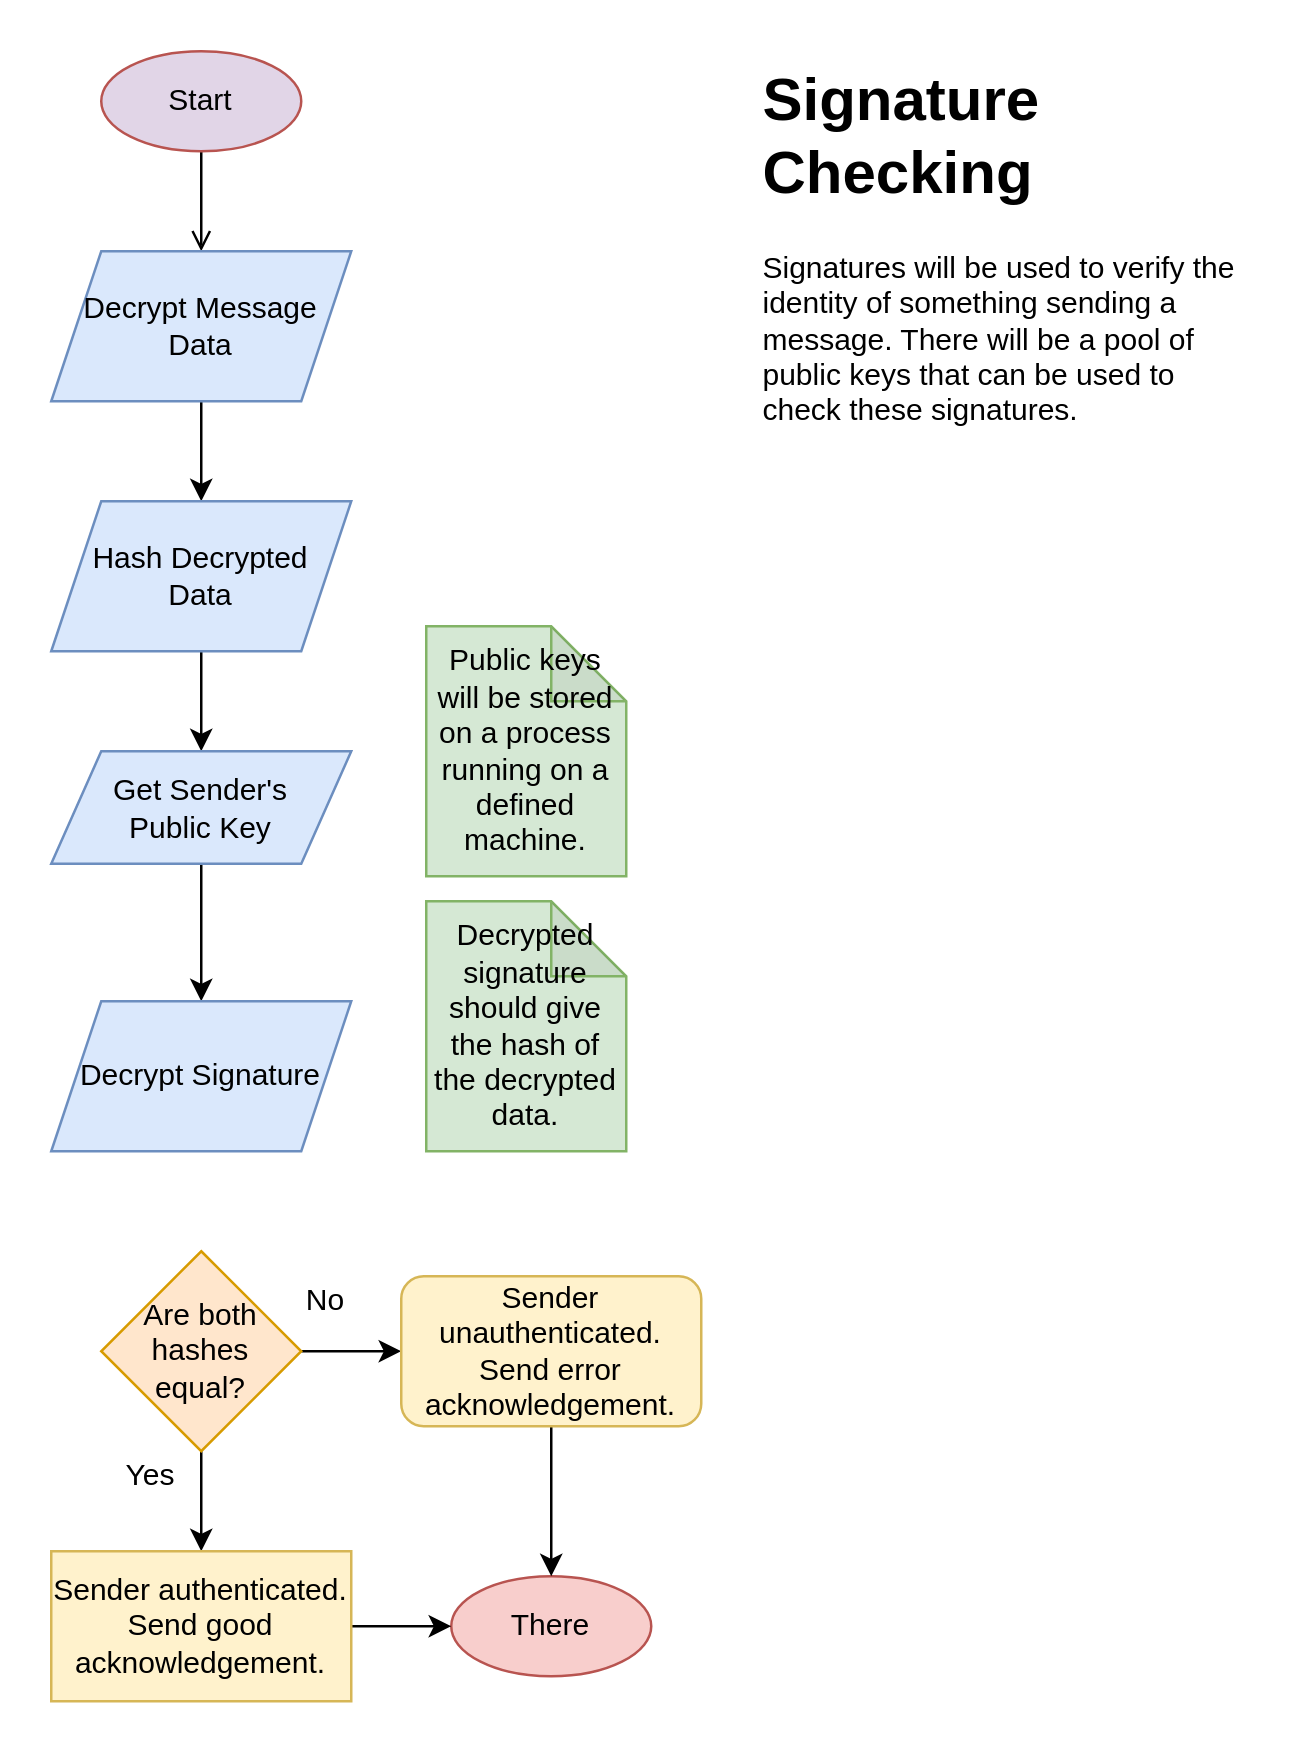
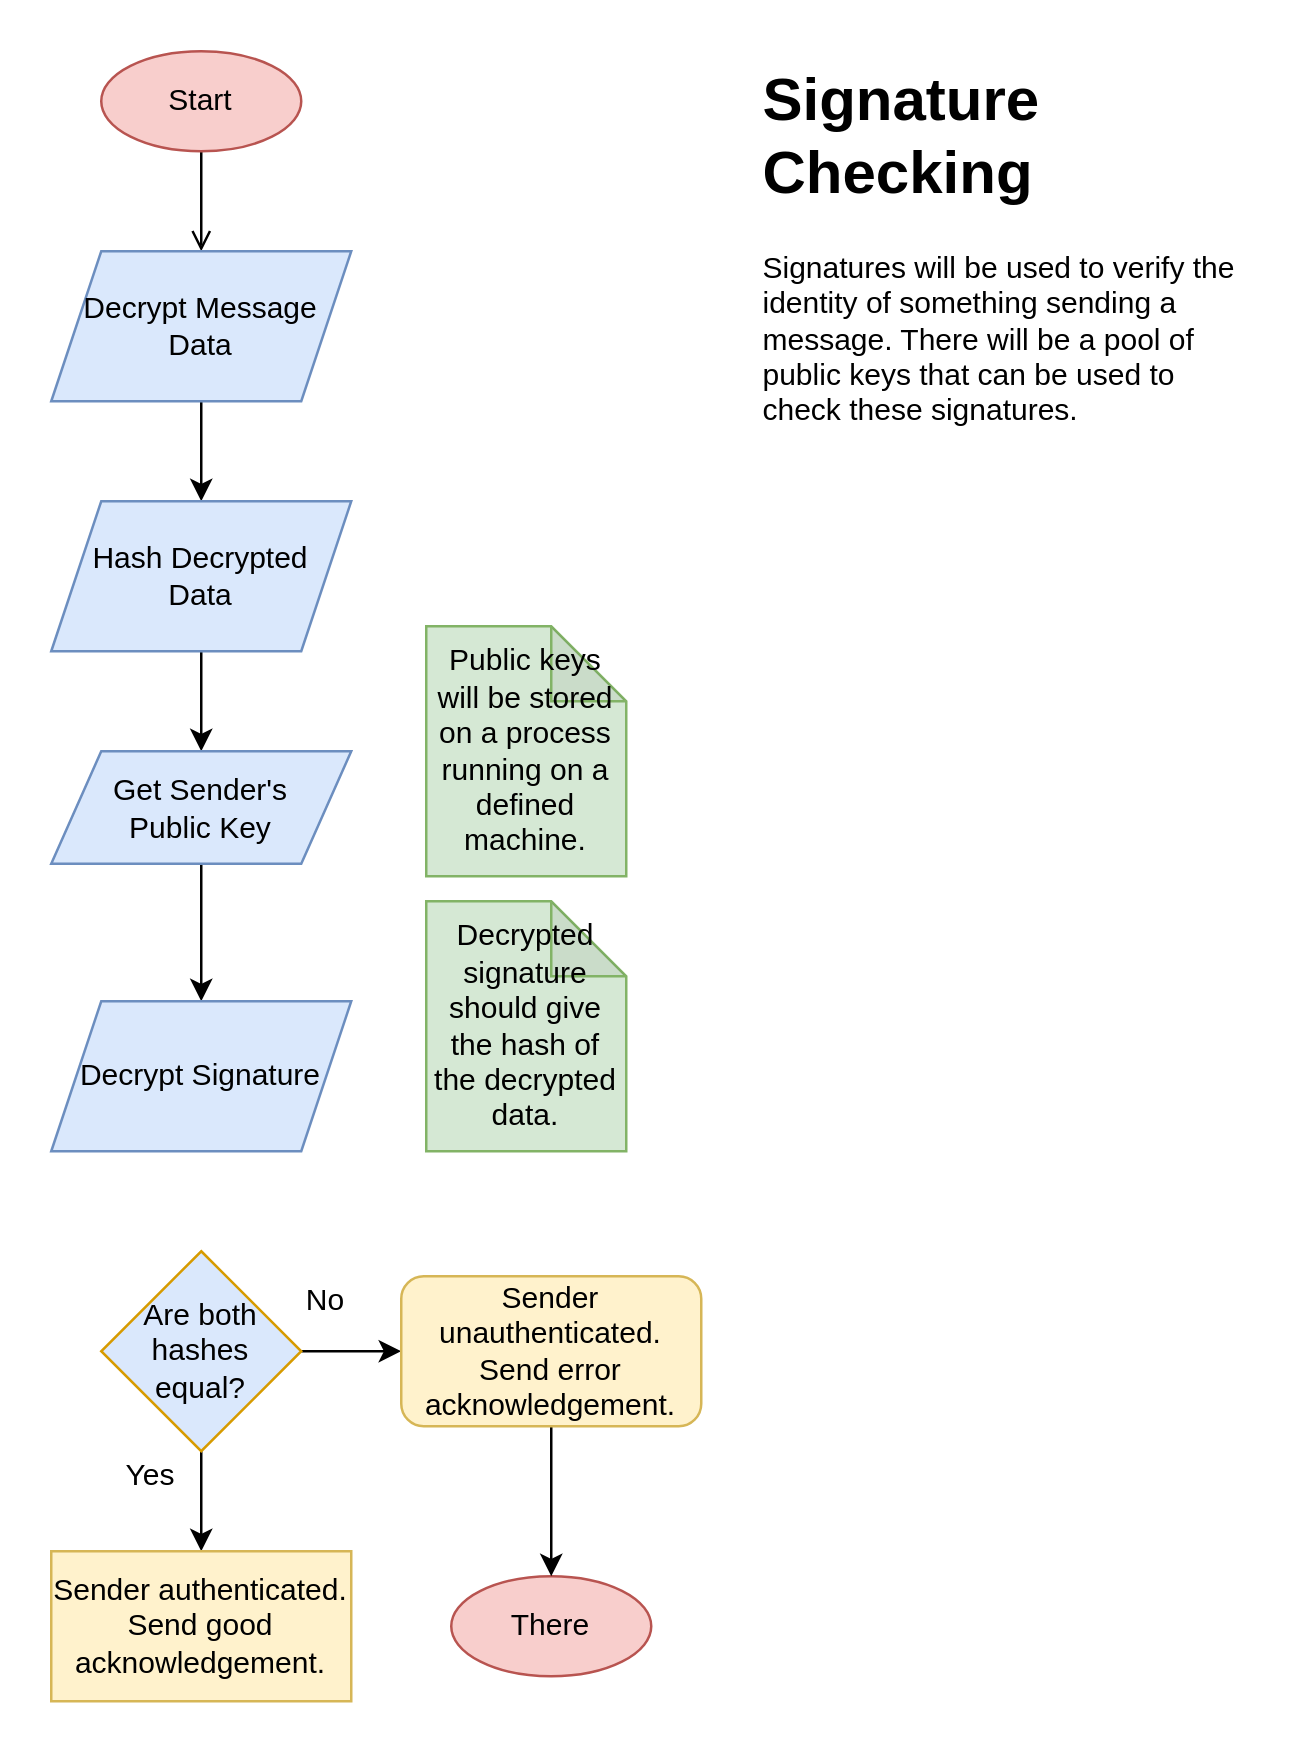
node "Start": fillcolor #e1d5e7 -> #f8cecc
node "Are both hashes equal?": fillcolor #ffe6cc -> #dae8fc
edge "Sender authenticated. Send good acknowledgement." -> "There": removed
